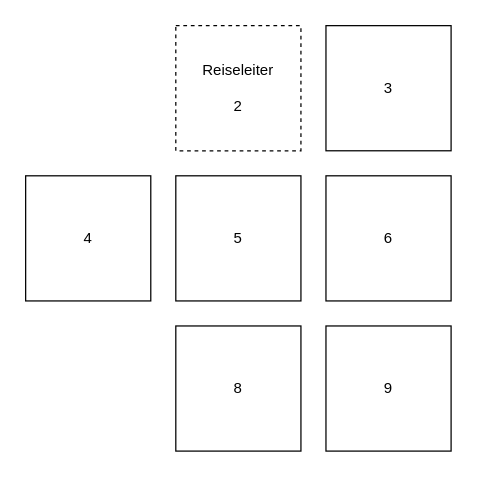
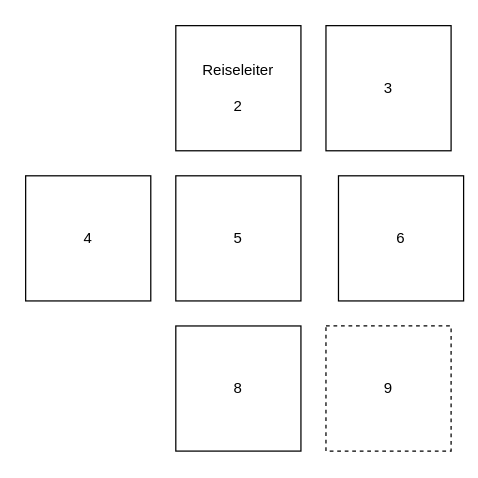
node "Reiseleiter 2": style dashed -> solid
node "6": moved (388, 238) -> (401, 238)
node "9": style solid -> dashed
